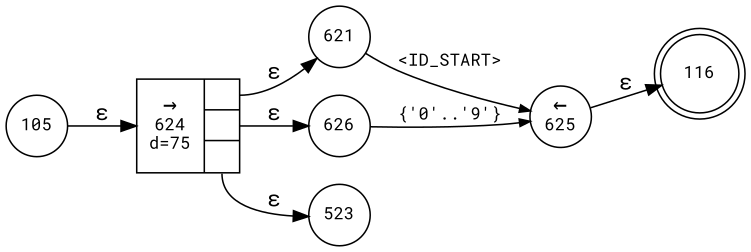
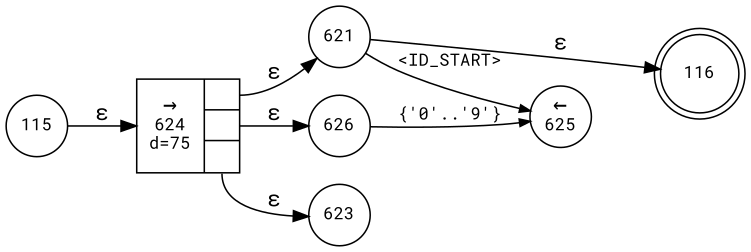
edge "← 625" -> "116": now "621" -> "116"
node "105": label "105" -> "115"
node "523": label "523" -> "623"
